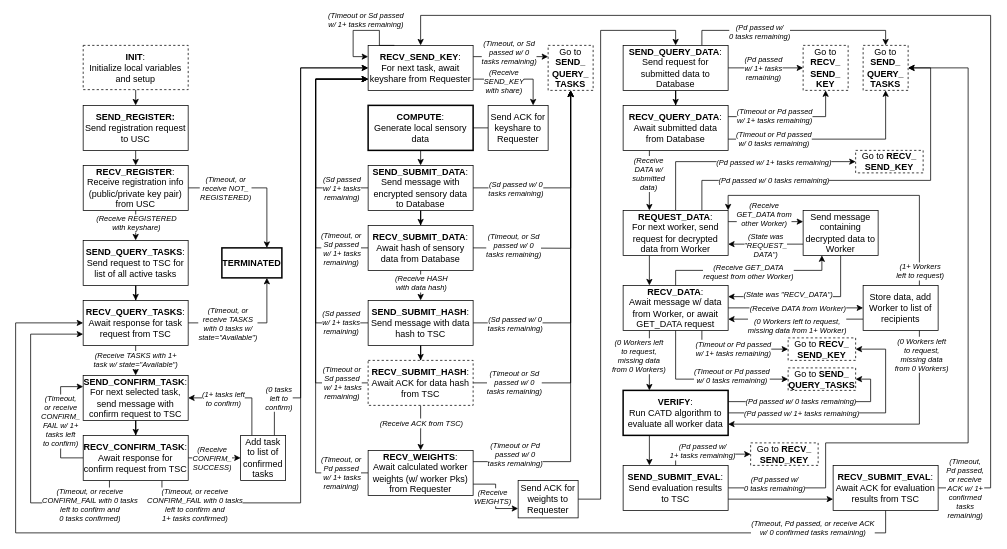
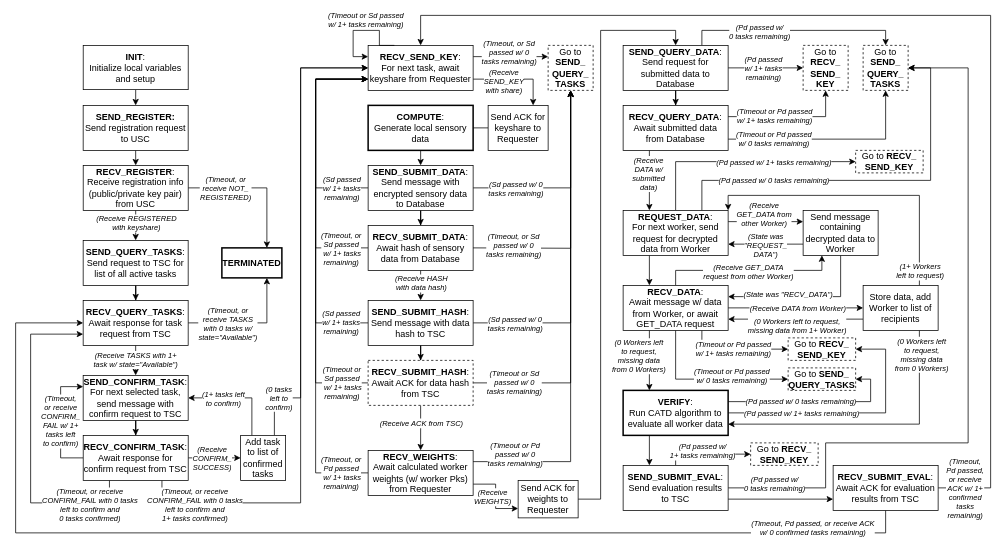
node "INIT: Initialize local variables and setup": style dashed -> solid
